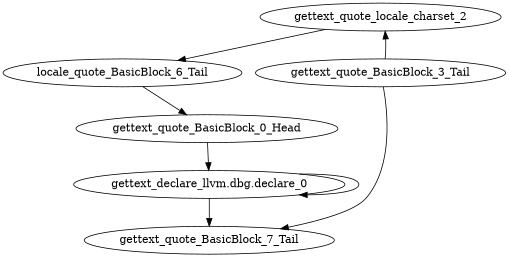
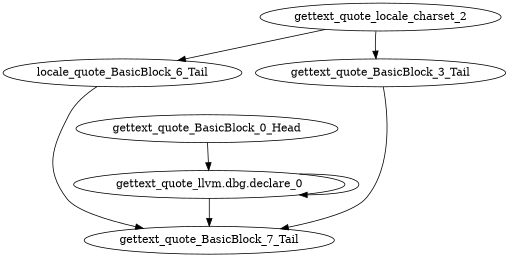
edge "gettext_quote_BasicBlock_3_Tail" -> "gettext_quote_locale_charset_2": reversed
edge "locale_quote_BasicBlock_6_Tail" -> "gettext_quote_BasicBlock_0_Head": now "locale_quote_BasicBlock_6_Tail" -> "gettext_quote_BasicBlock_7_Tail"
node "gettext_declare_llvm.dbg.declare_0": label "gettext_declare_llvm.dbg.declare_0" -> "gettext_quote_llvm.dbg.declare_0"
